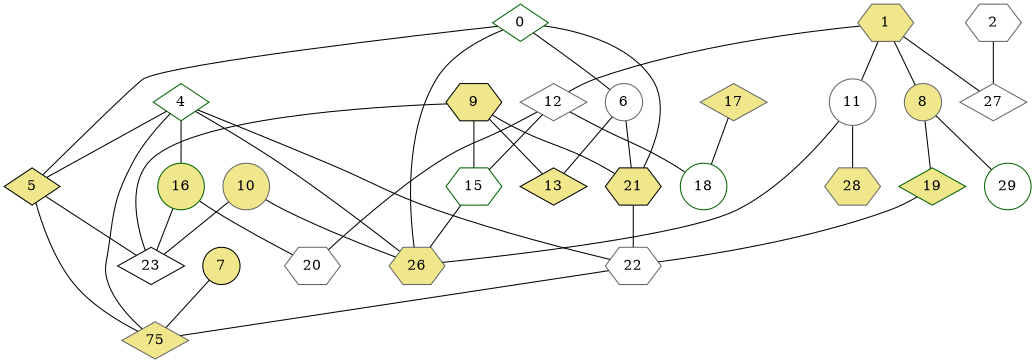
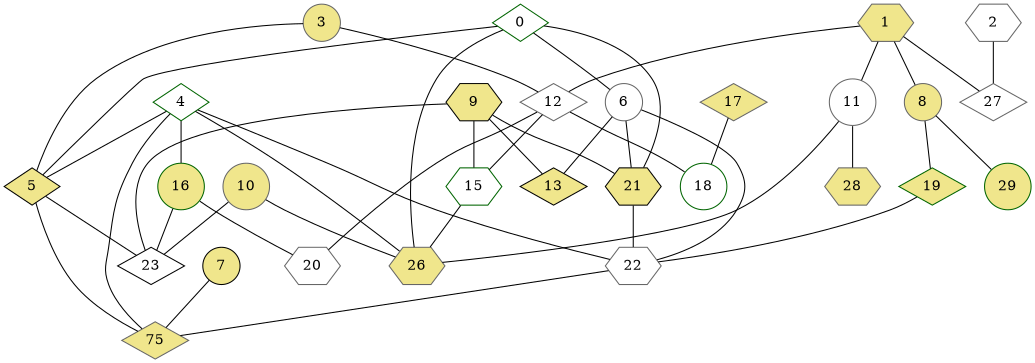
node "3": added
edge "6" -- "22": added
node "29": fillcolor white -> khaki
